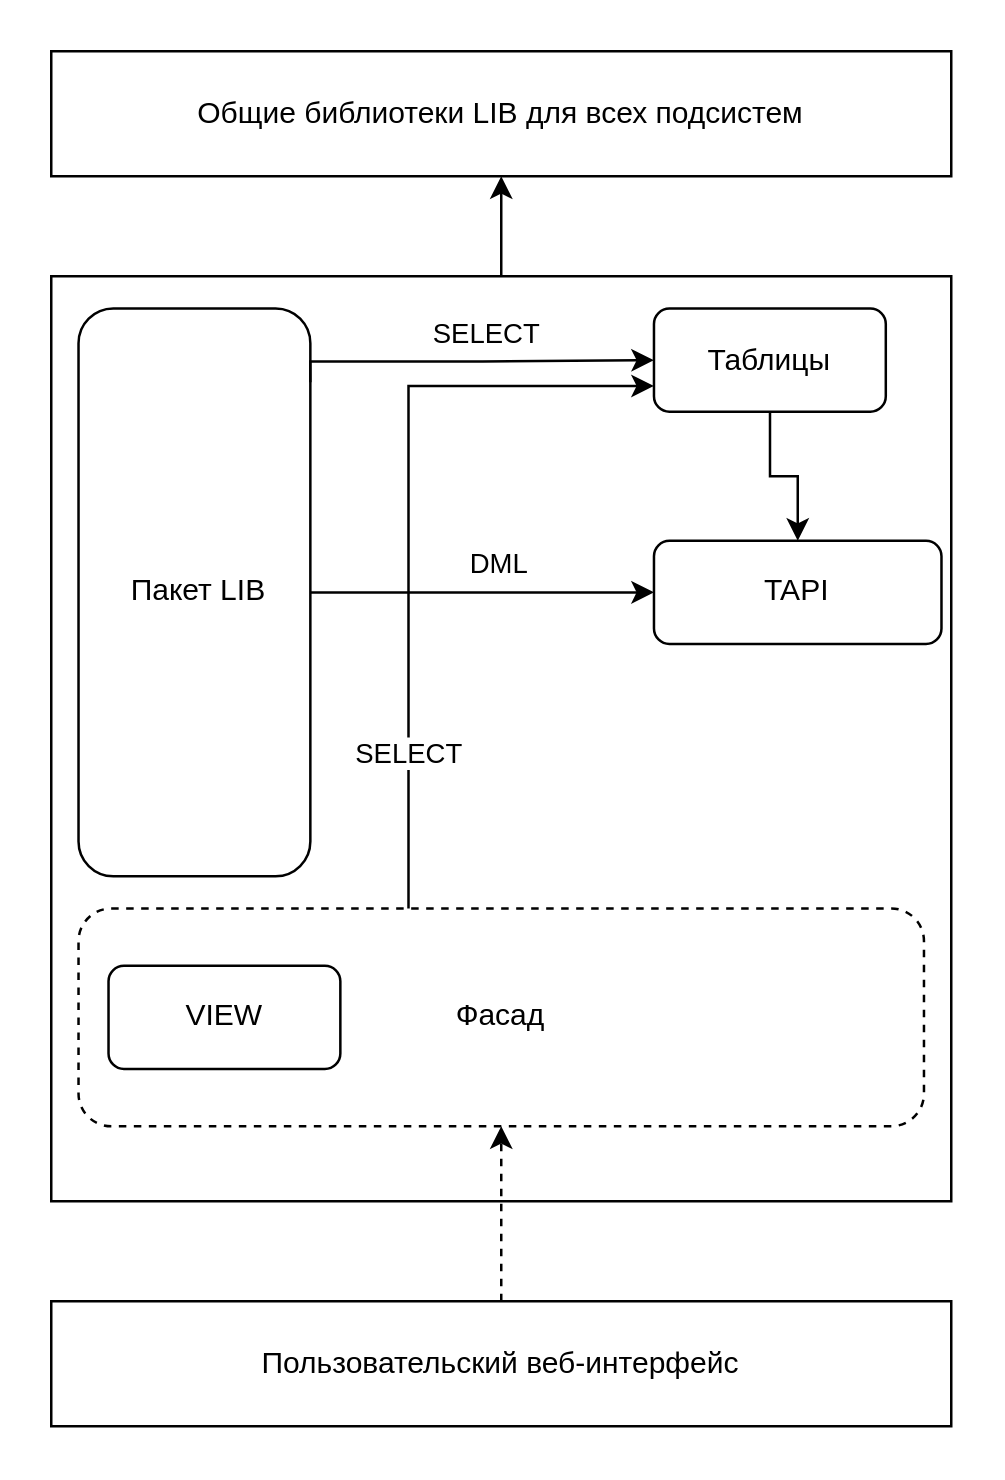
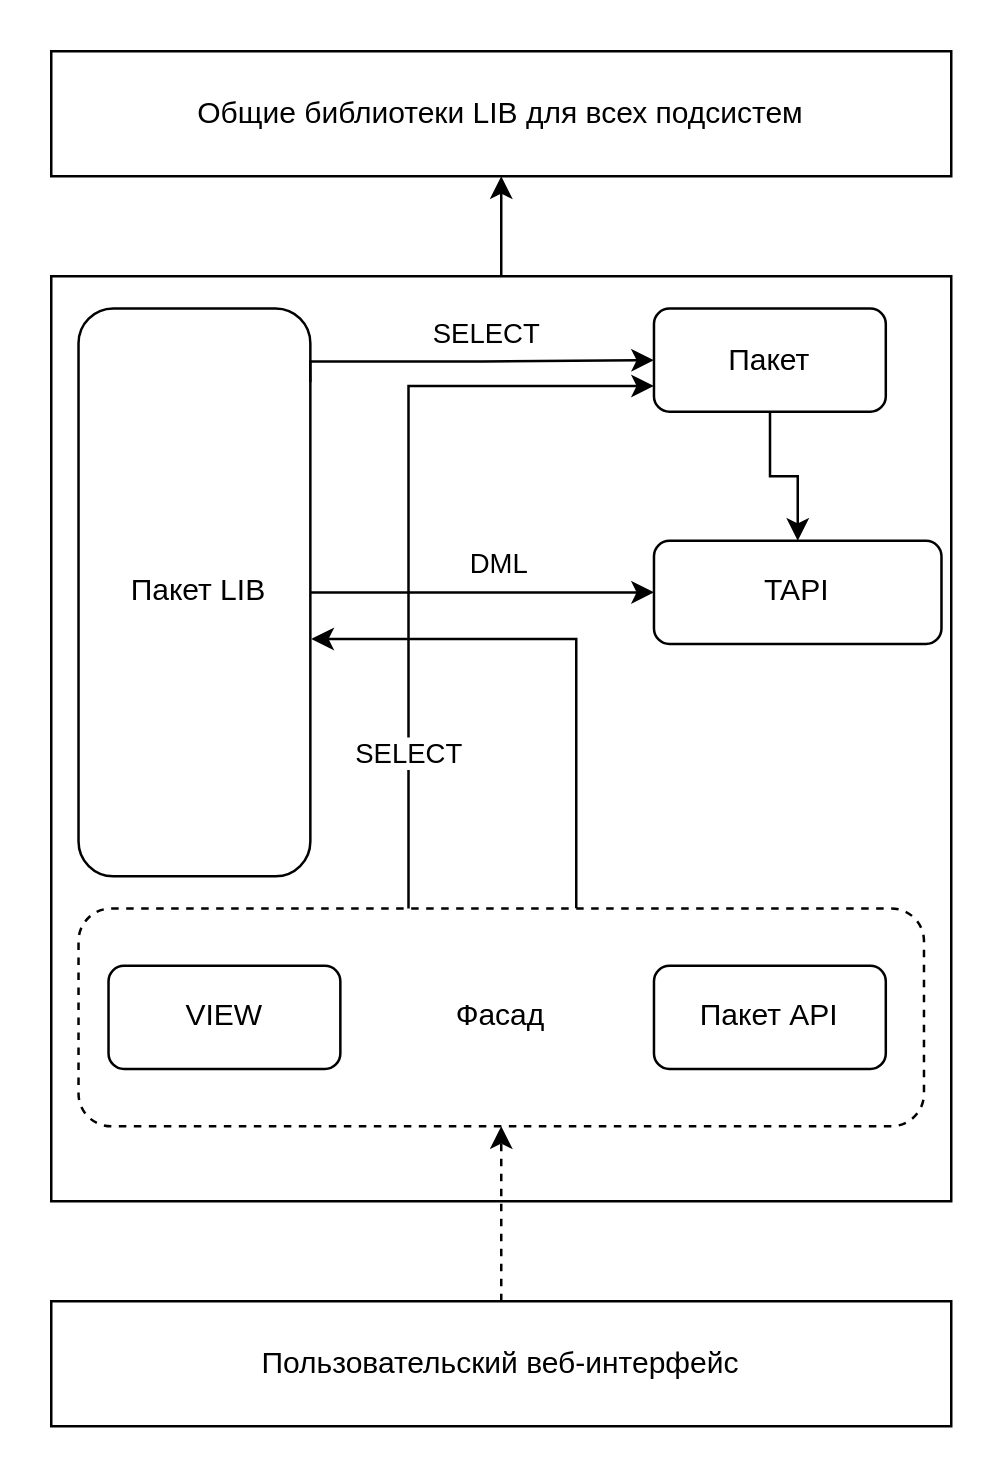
node "Таблицы": label "Таблицы" -> "Пакет"
edge "Фасад" -> "Пакет LIB": added
node "Пакет API": added
